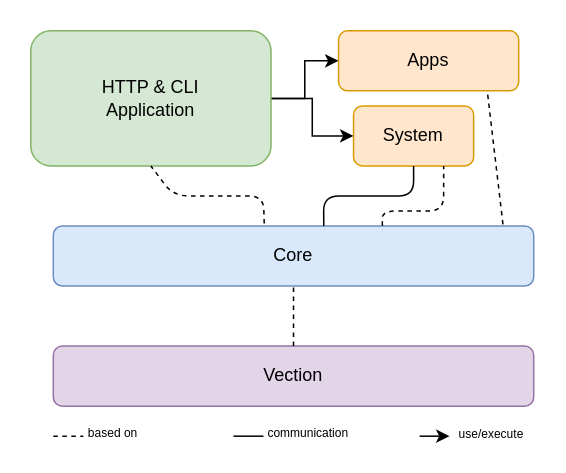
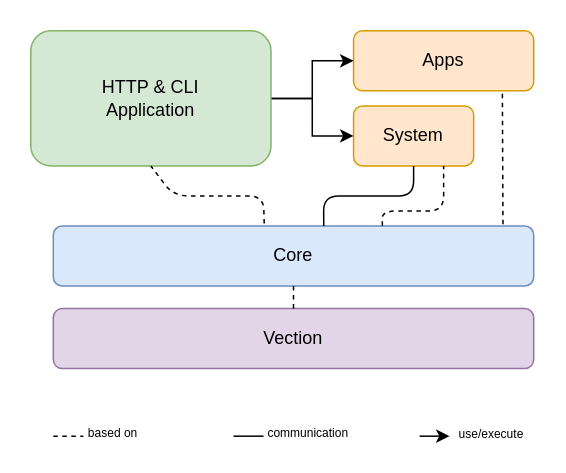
node "Apps": moved (428, 61) -> (443, 61)
node "Vection": moved (293, 376) -> (293, 338)
